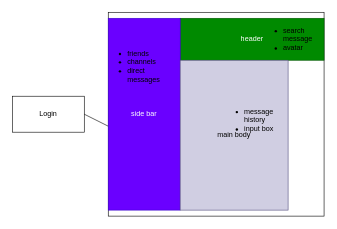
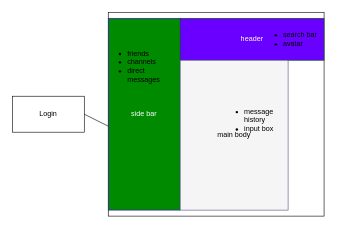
node "header": fillcolor #008a00 -> #6a00ff
node "search message avatar": label "search message avatar" -> "search bar avatar"
node "side bar": fillcolor #6a00ff -> #008a00
node "main body": fillcolor #d0cee2 -> #f5f5f5
